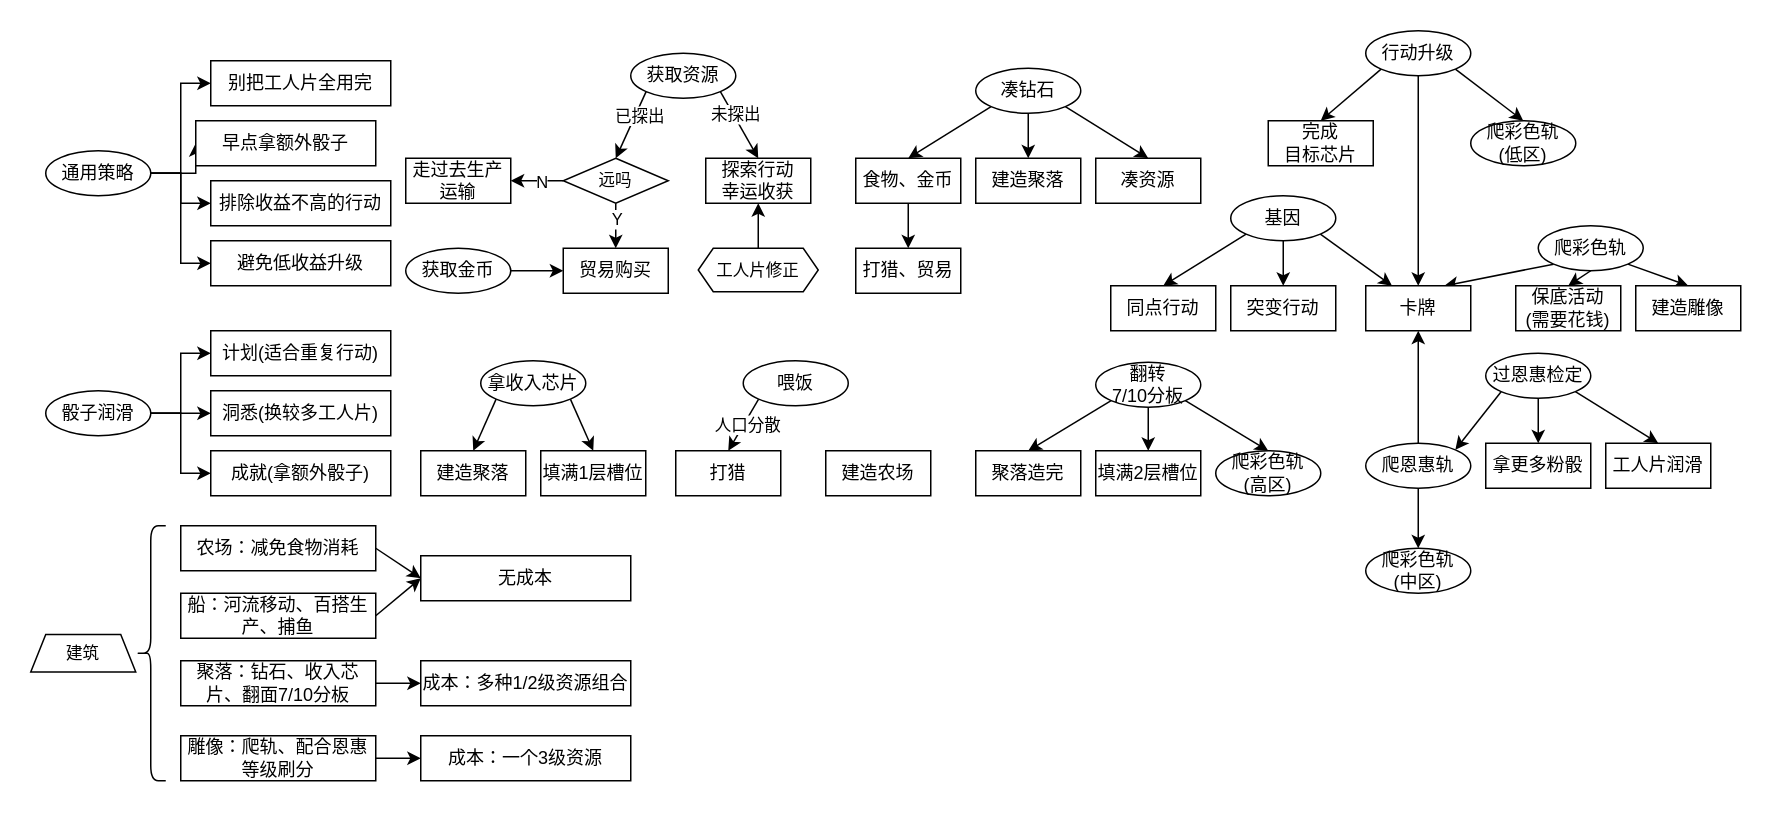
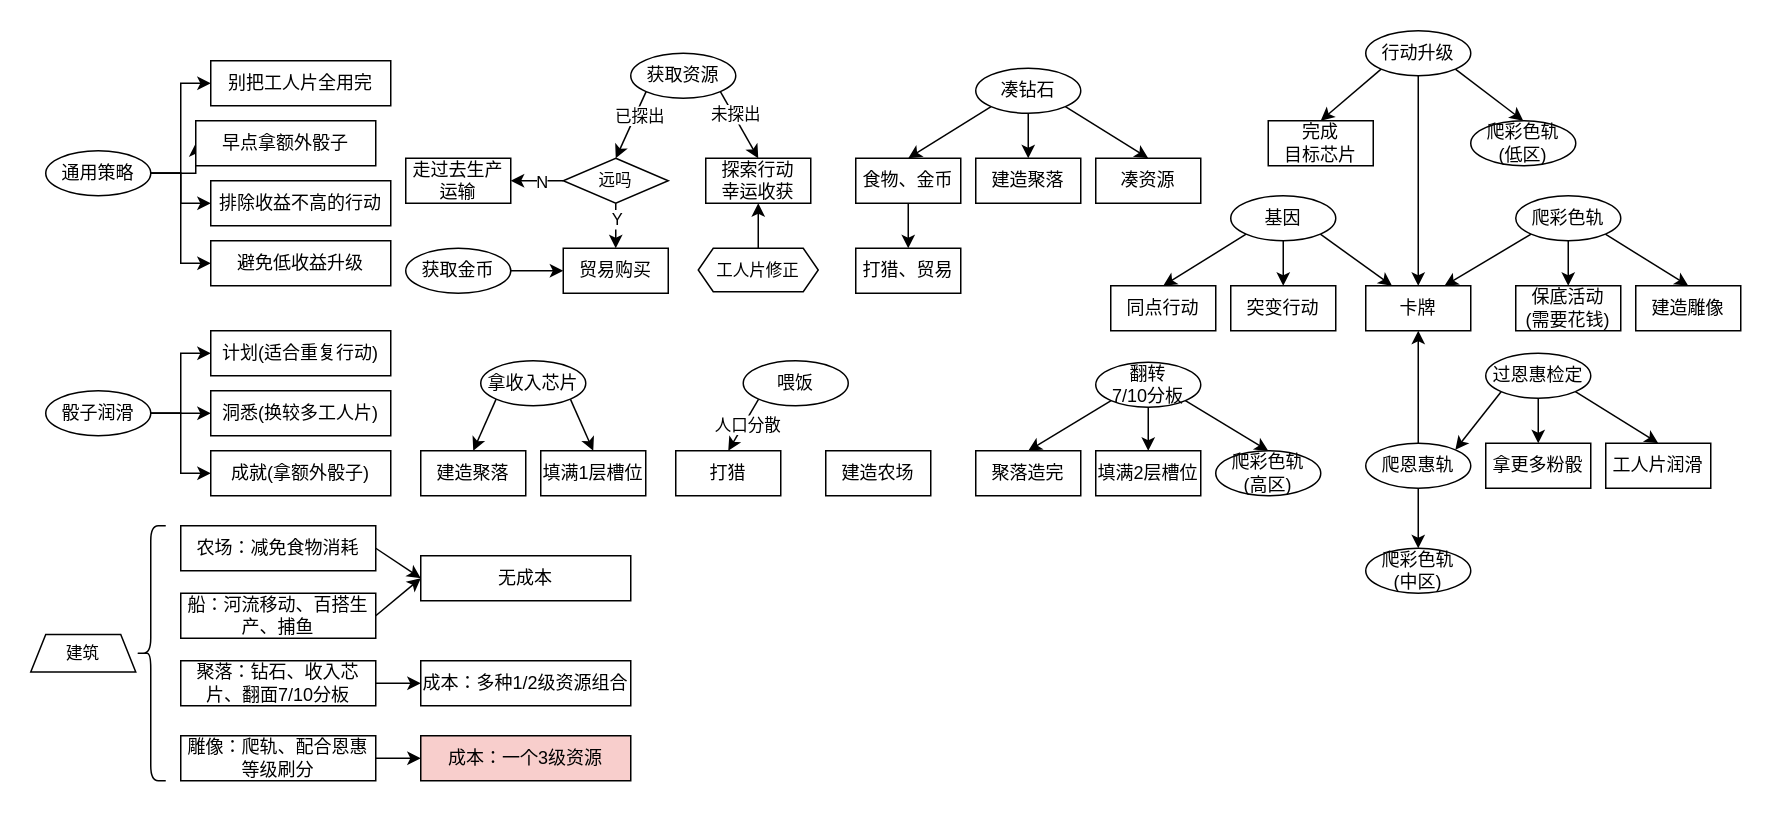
node "爬彩色轨": moved (1591, 248) -> (1568, 218)
node "成本：一个3级资源": fillcolor #ffffff -> #f8cecc
